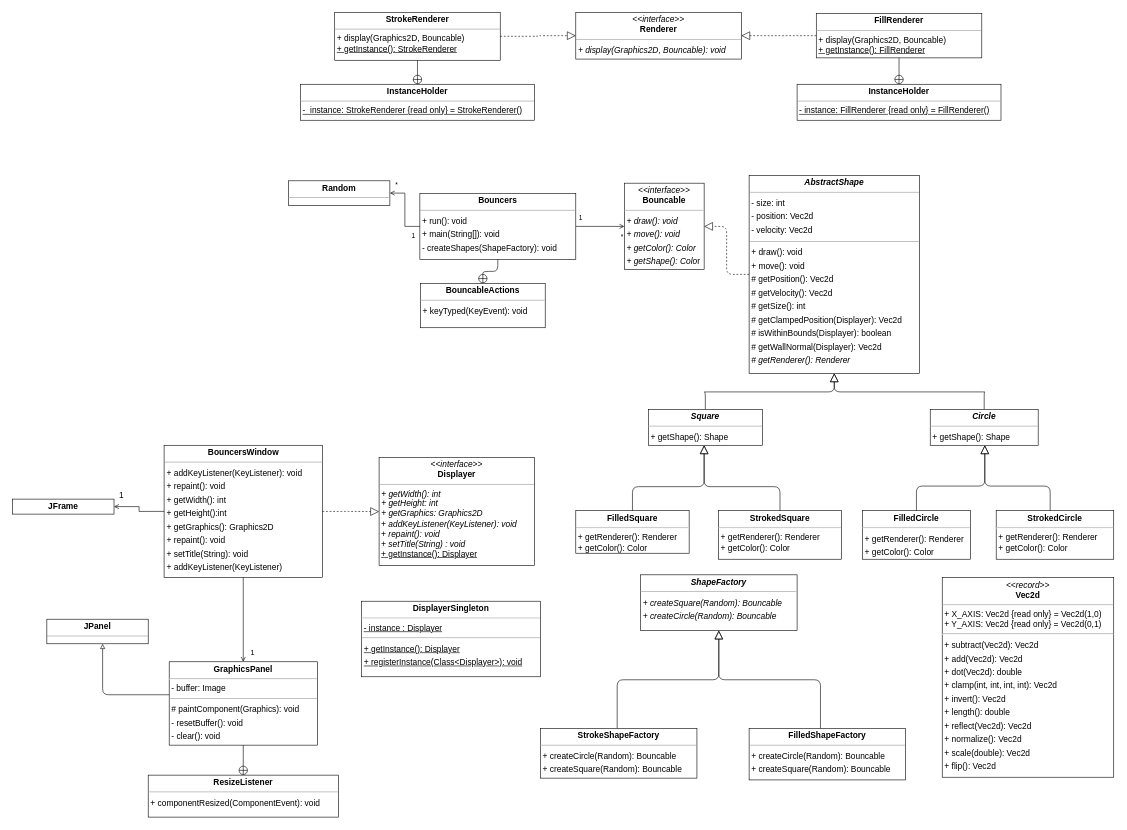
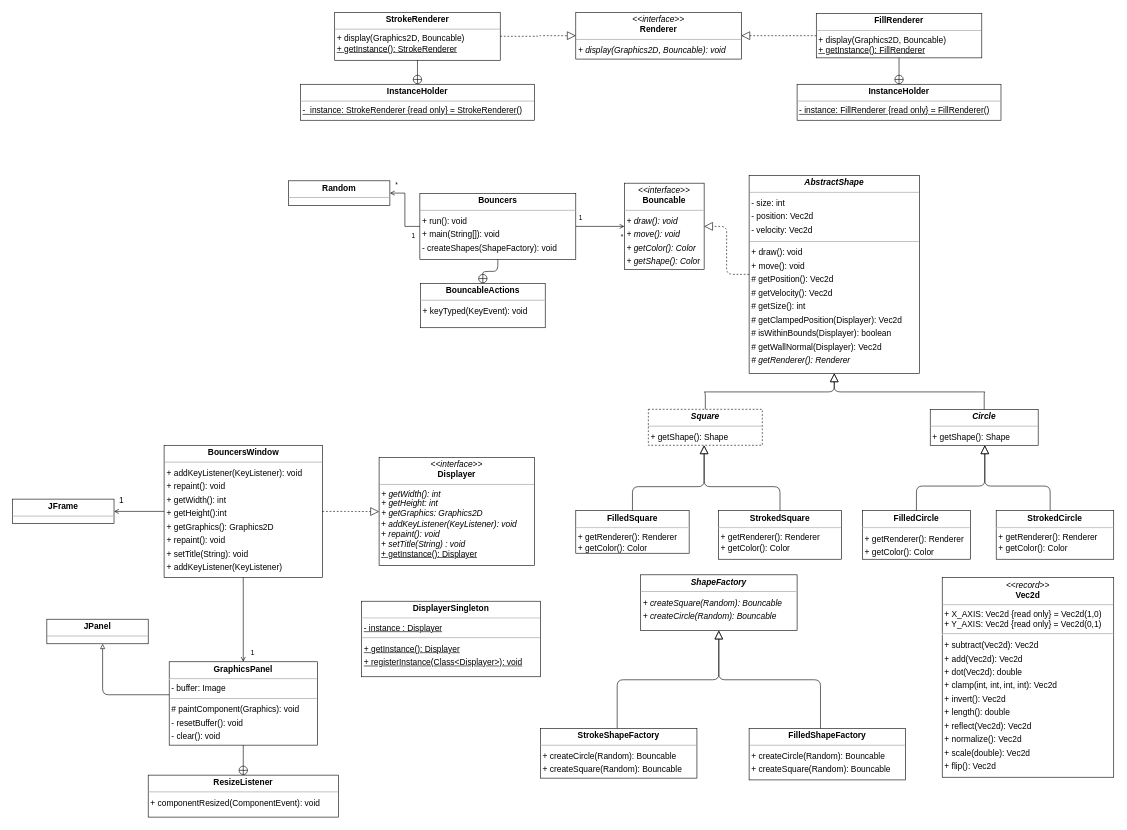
node "Square + getShape(): Shape": style solid -> dashed
node "JFrame": size 101x15 -> 101x25
